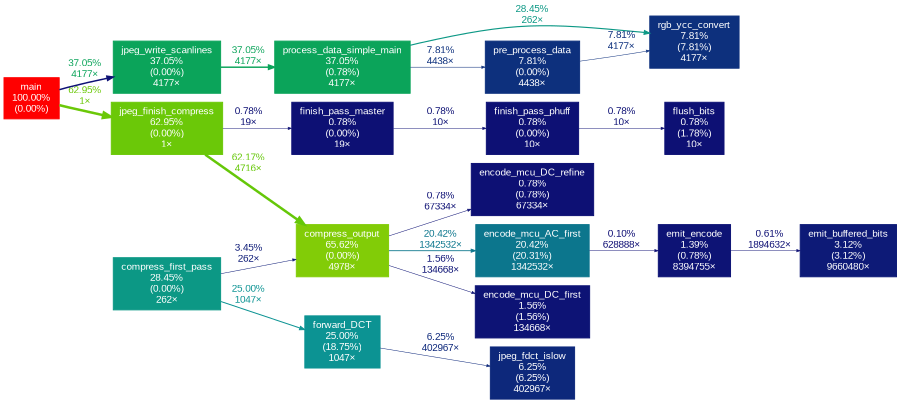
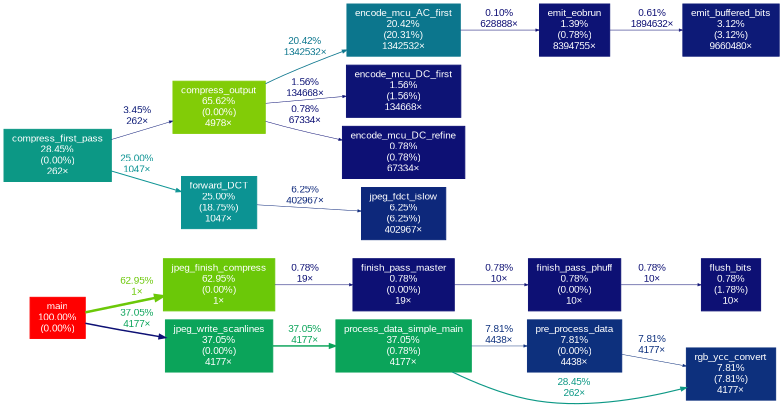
edge "jpeg_finish_compress 62.95% (0.00%) 1×" -> "compress_output 65.62% (0.00%) 4978×": removed, label "62.17% 4716×"
node "emit_encode 1.39% (0.78%) 8394755×": label "emit_encode 1.39% (0.78%) 8394755×" -> "emit_eobrun 1.39% (0.78%) 8394755×"
